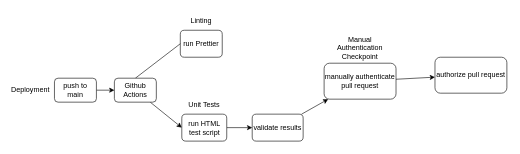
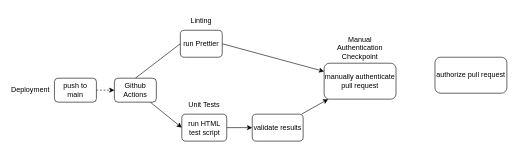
edge "run Prettier" -> "manually authenticate pull request": added
edge "manually authenticate pull request" -> "authorize pull request": removed
edge "push to main" -> "Github Actions": style solid -> dashed
